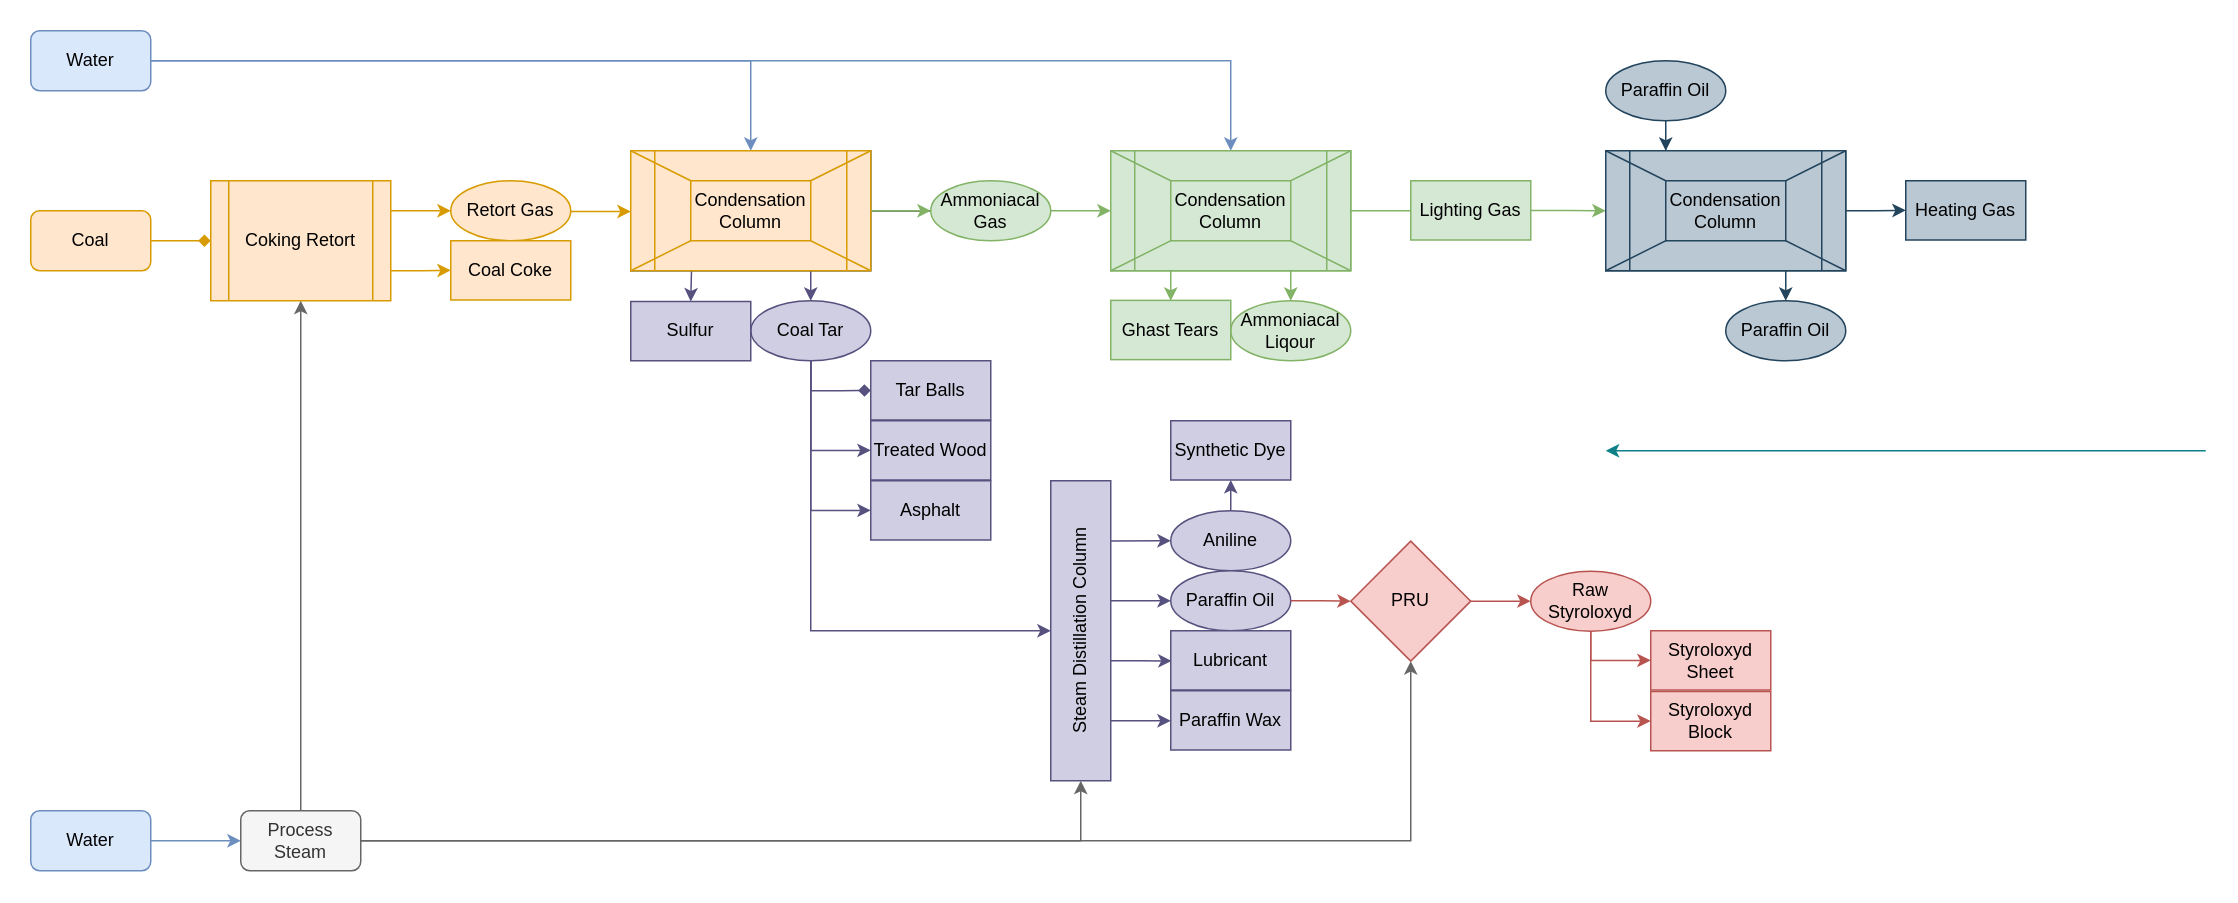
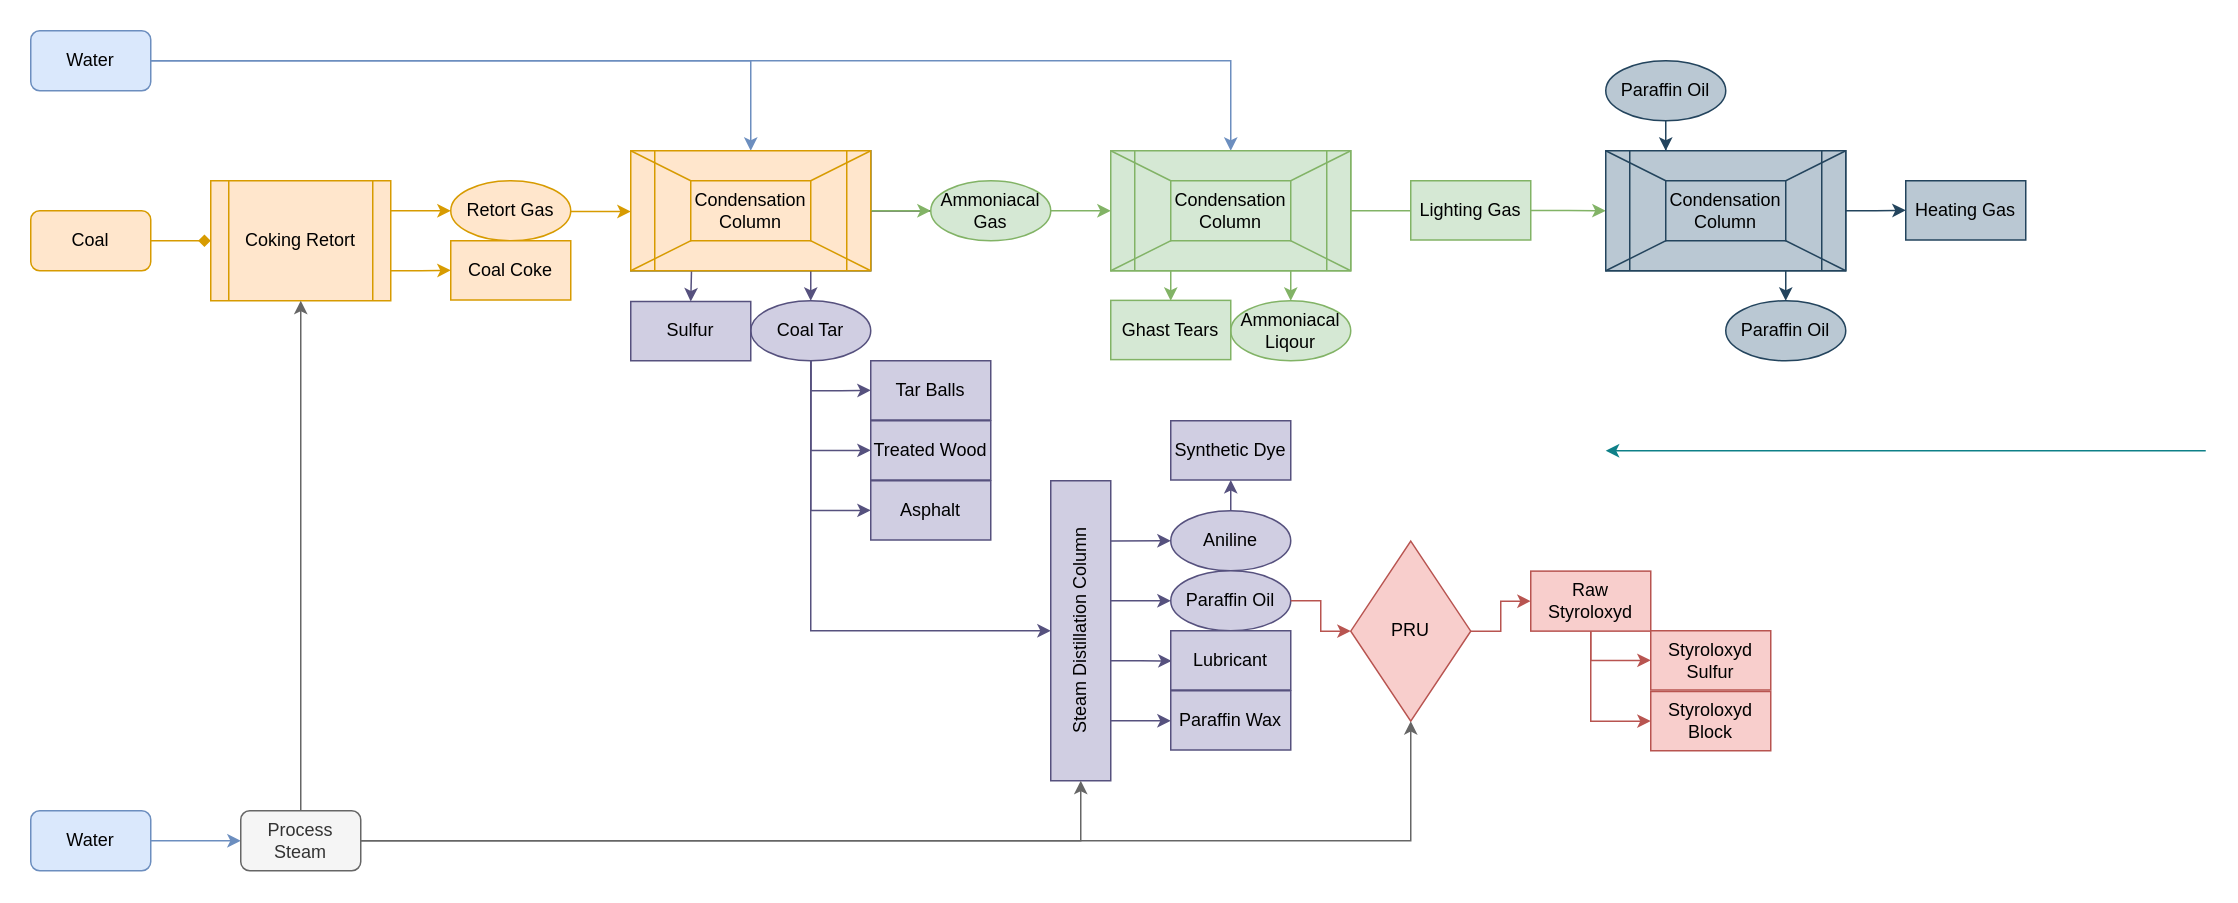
edge "Coal Tar" -> "Tar Balls": arrowhead diamond -> classic
node "PRU": size 120x120 -> 120x180
node "Raw Styroloxyd": shape ellipse -> rectangle
node "Styroloxyd Sheet": label "Styroloxyd Sheet" -> "Styroloxyd Sulfur"
